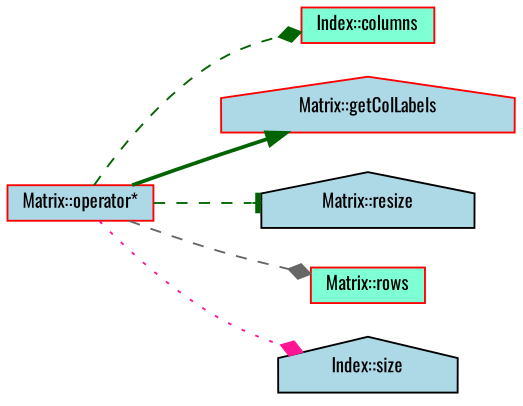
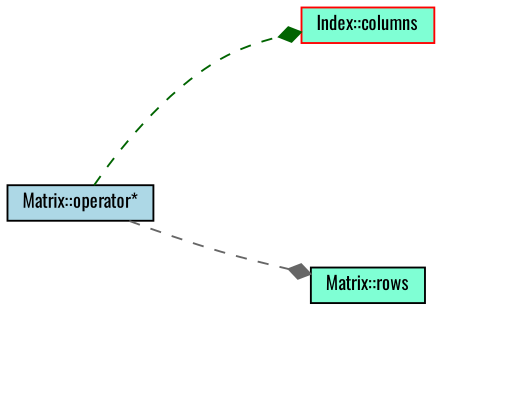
node "Matrix::getColLabels": removed
node "Matrix::operator*": color red -> black
node "Matrix::resize": removed
node "Matrix::rows": color red -> black
node "Index::size": removed
